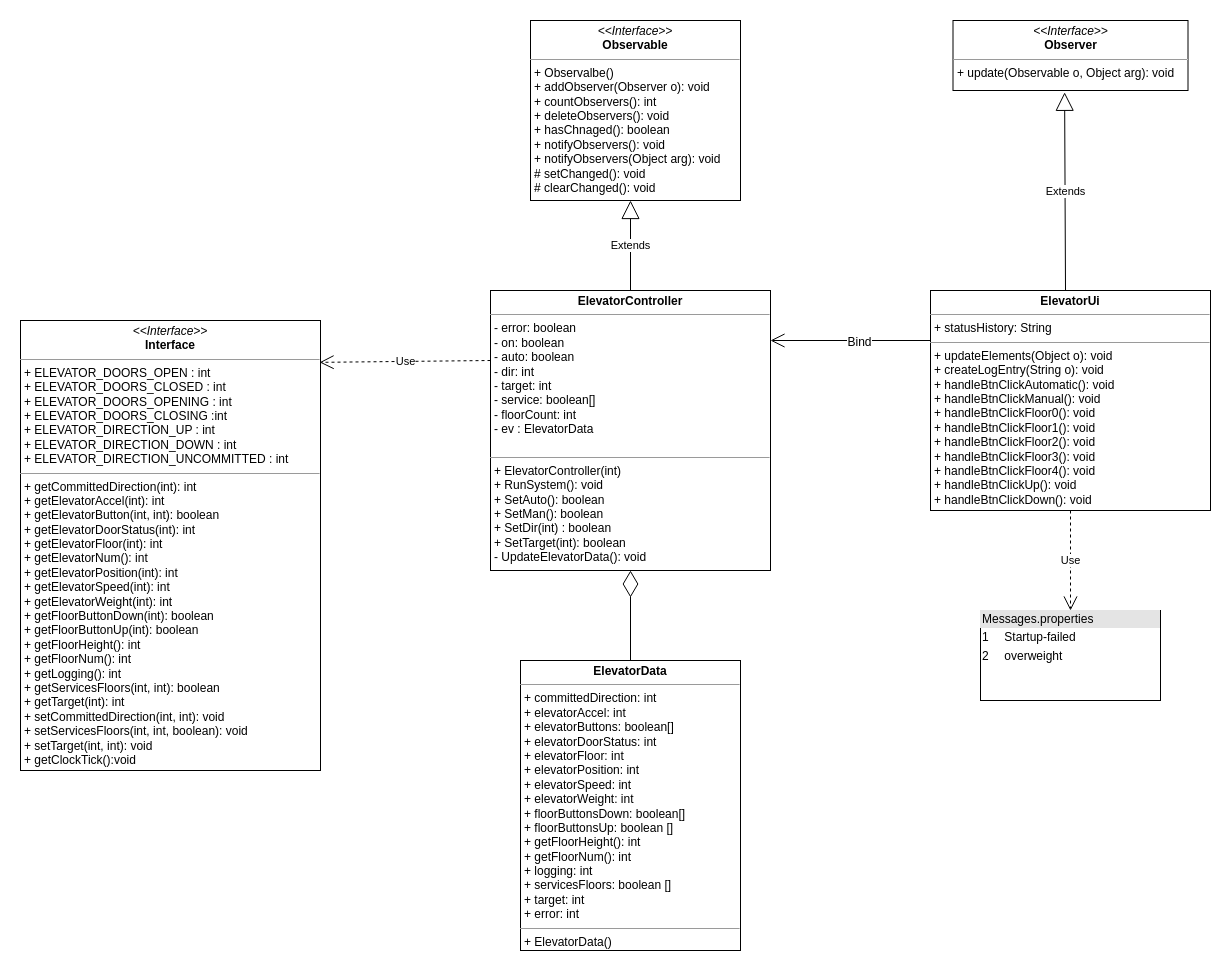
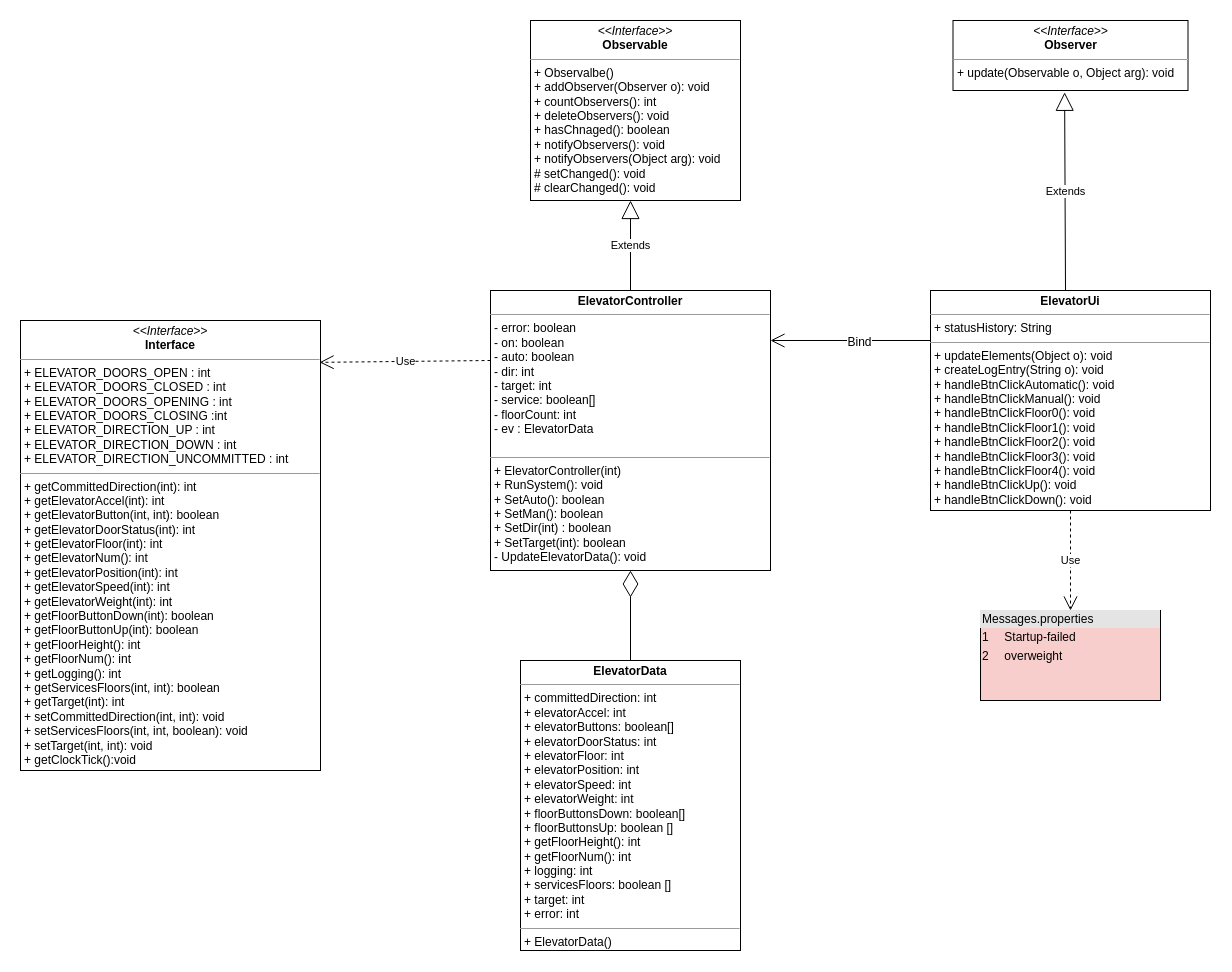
node "Messages.properties 1 Startup-failed 2 overweight": fillcolor #ffffff -> #f8cecc
